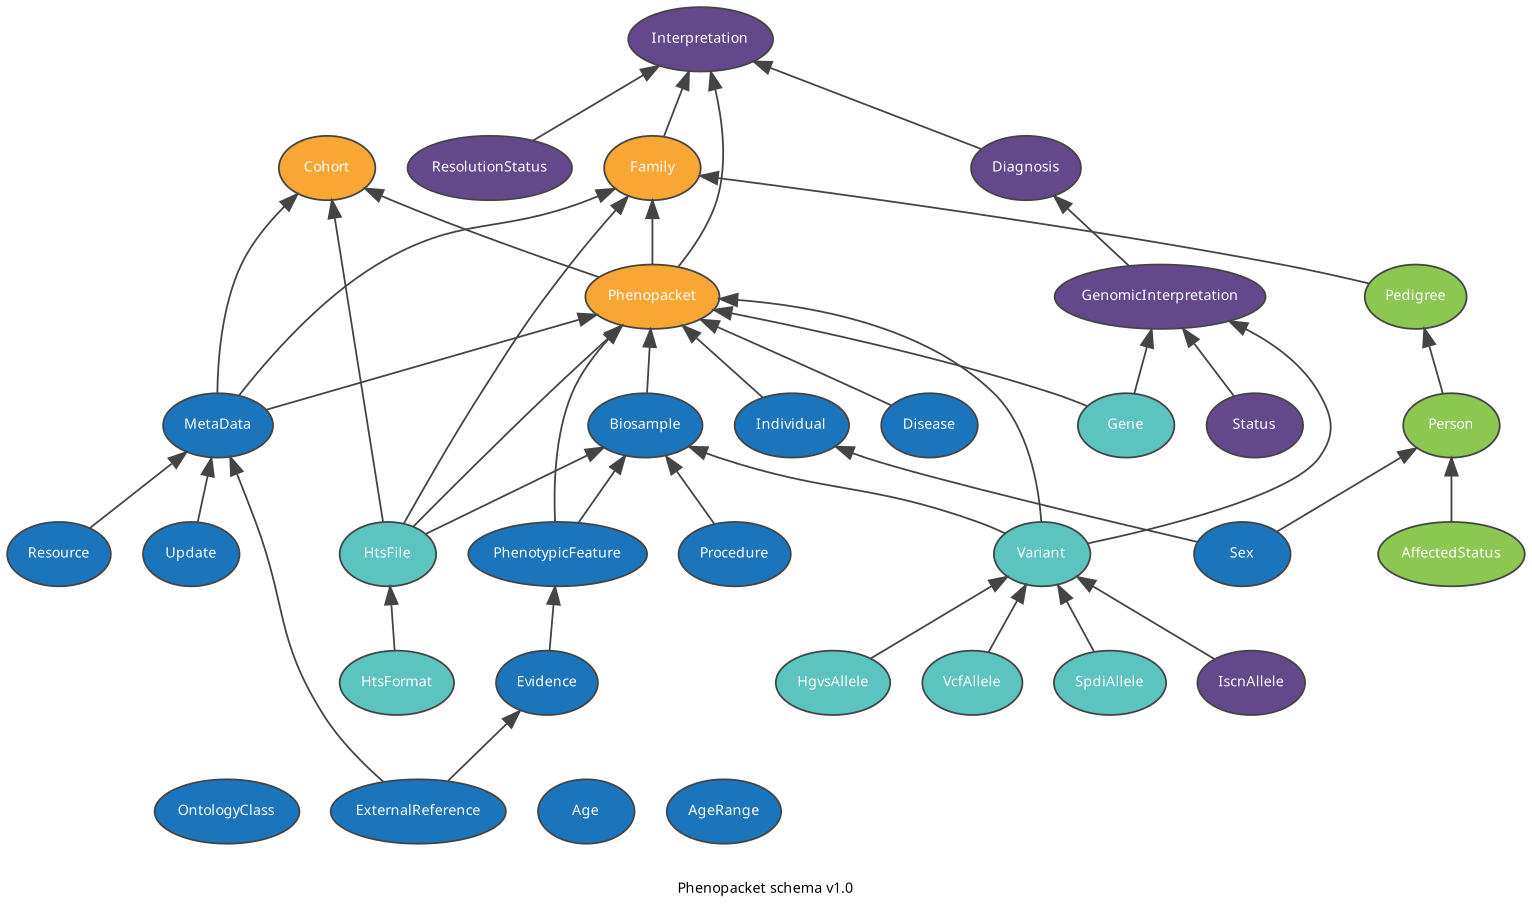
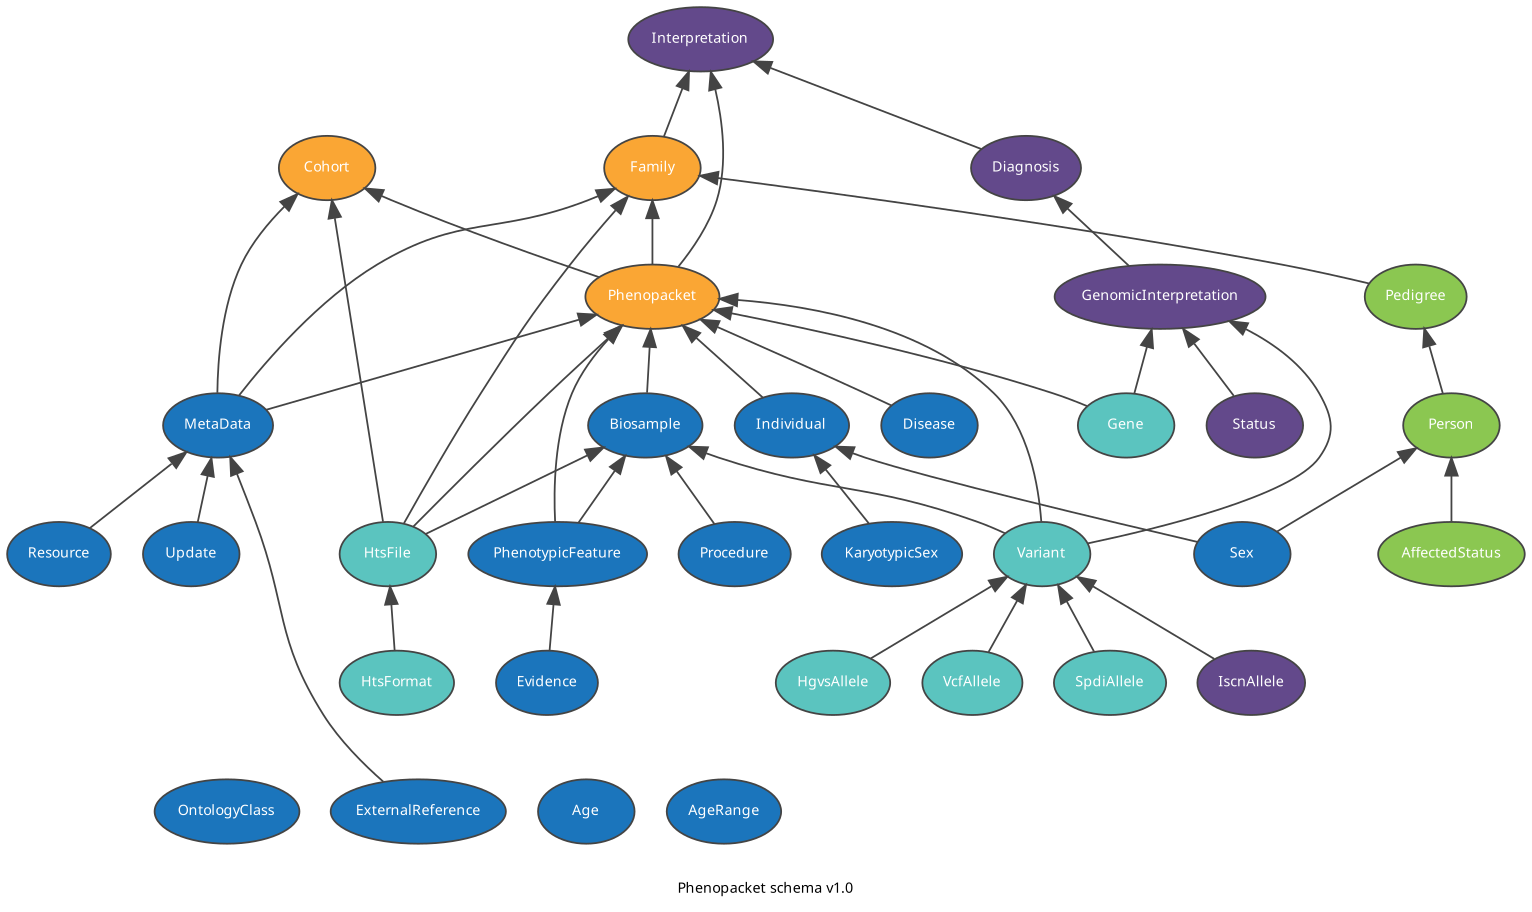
node "ResolutionStatus": removed
node "KaryotypicSex": added
edge "ExternalReference" -> "Evidence": removed
